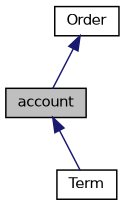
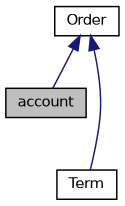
edge "Term" -> "account": now "Term" -> "Order"
